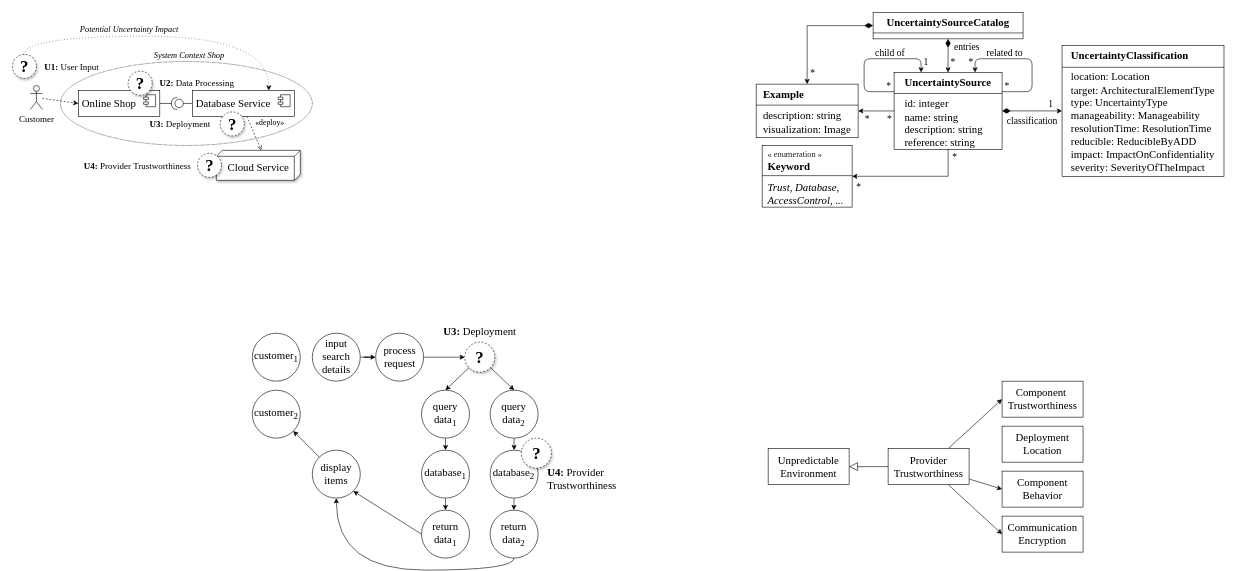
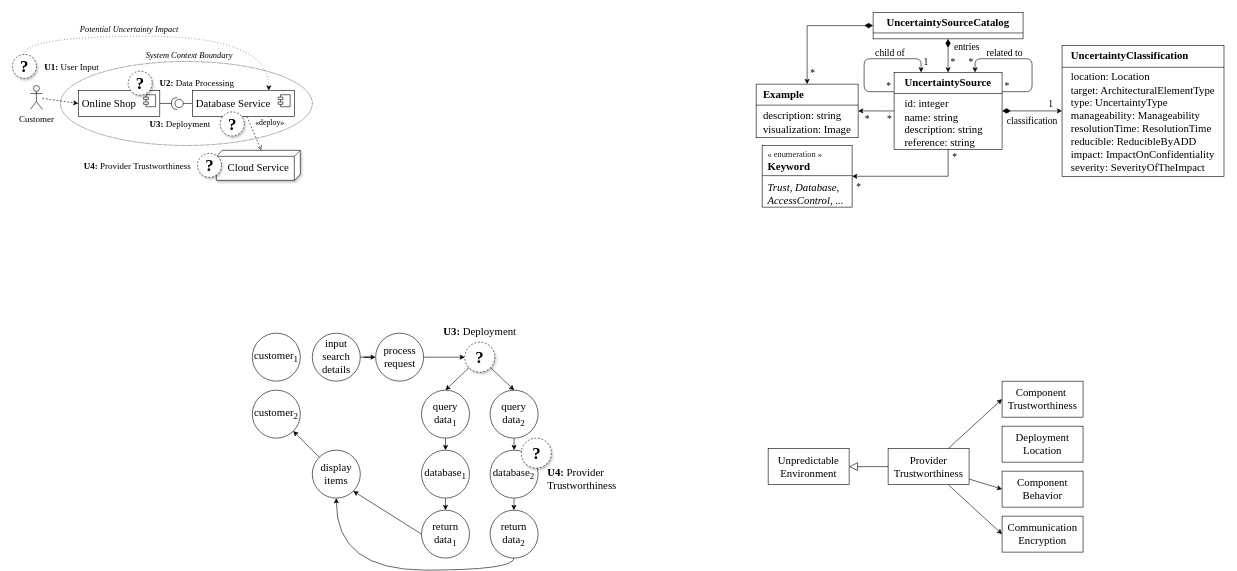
node "System Context Shop": label "System Context Shop" -> "System Context Boundary"
